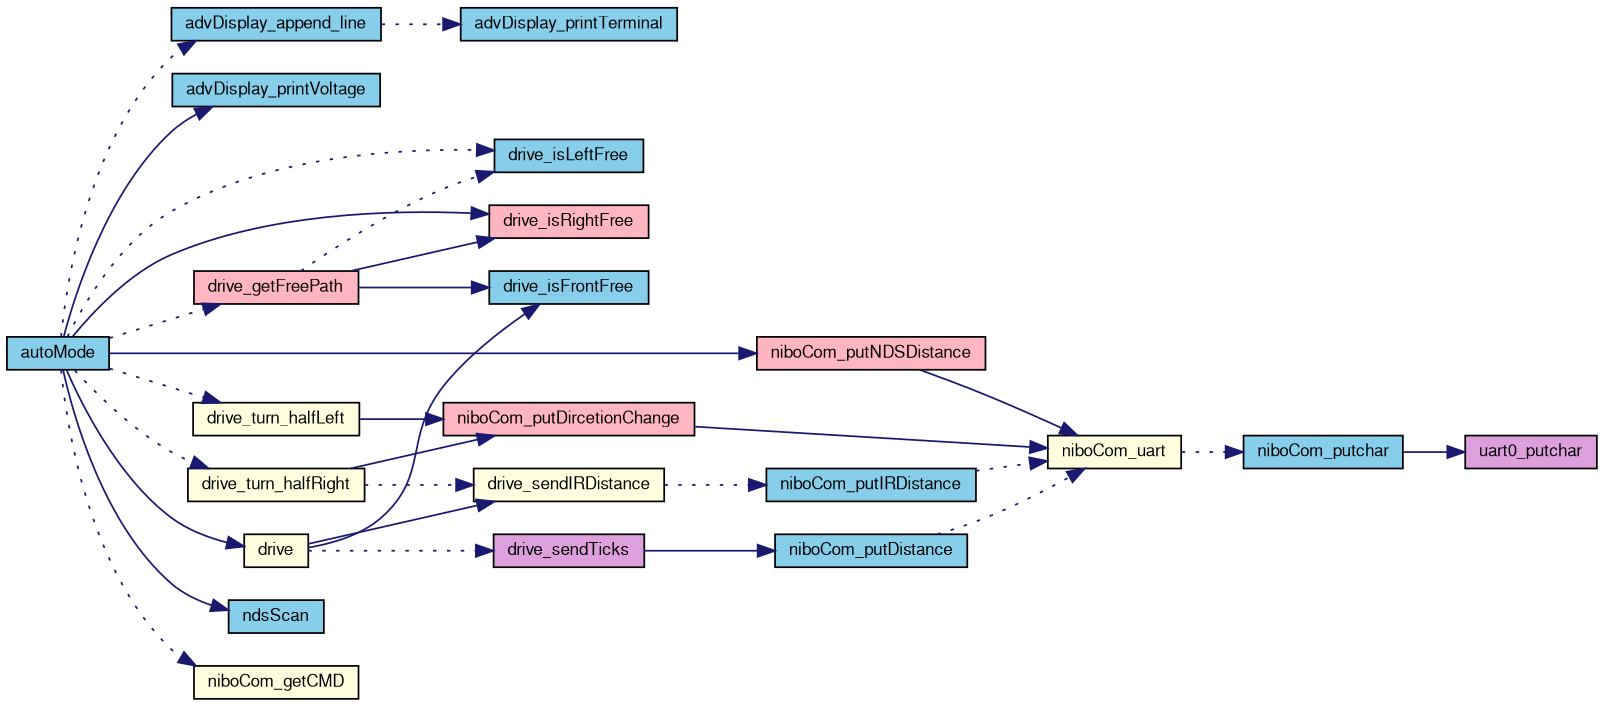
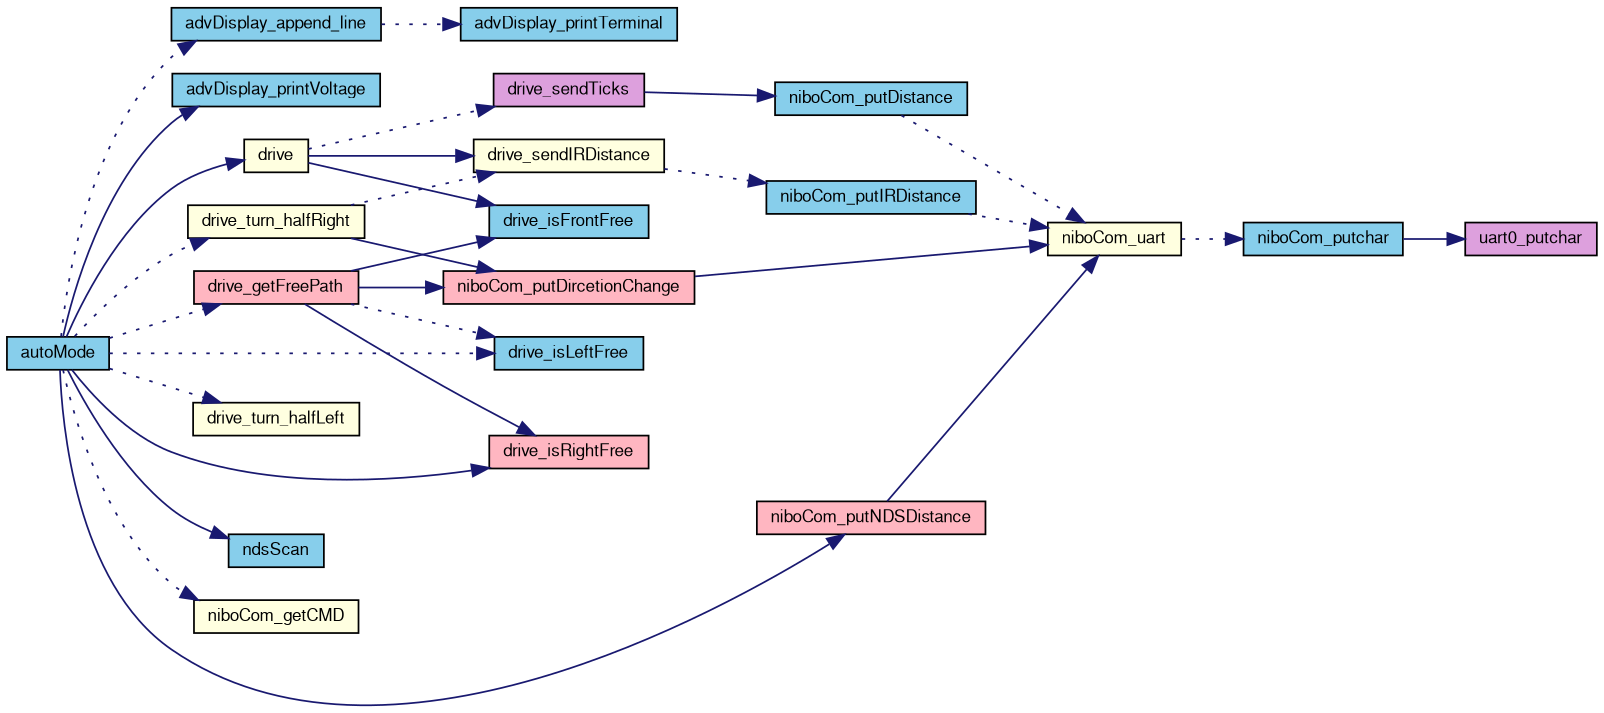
edge "drive_turn_halfLeft" -> "niboCom_putDircetionChange": now "drive_getFreePath" -> "niboCom_putDircetionChange"
